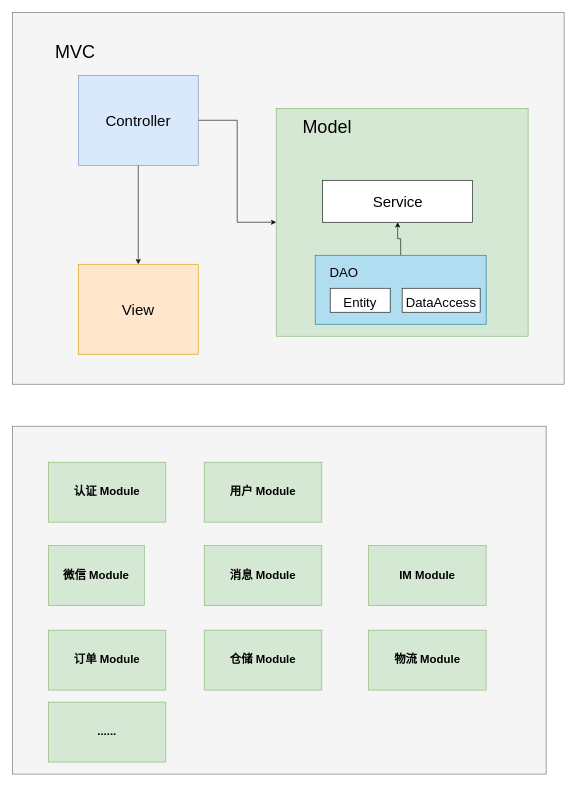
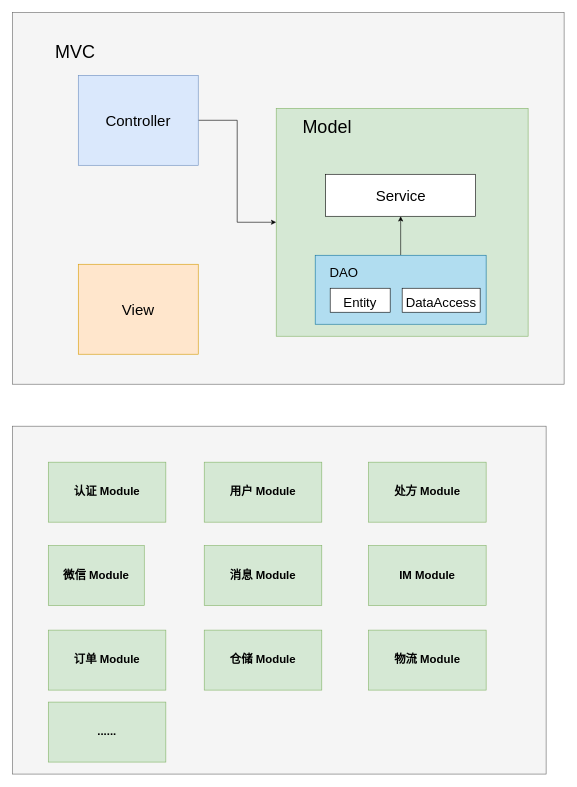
node "Service": moved (398, 201) -> (401, 195)
edge "Controller" -> "View": removed
node "处方 Module": added
